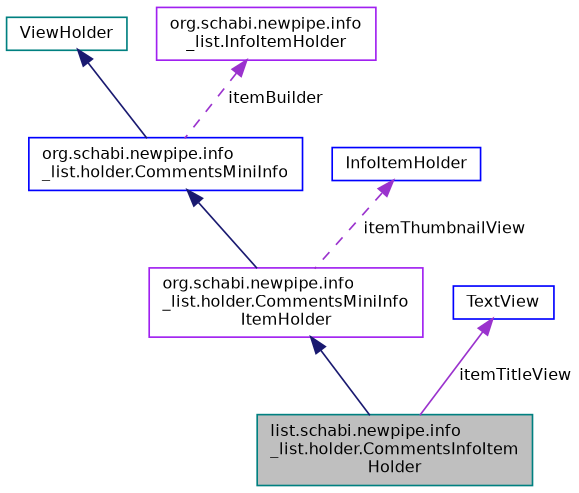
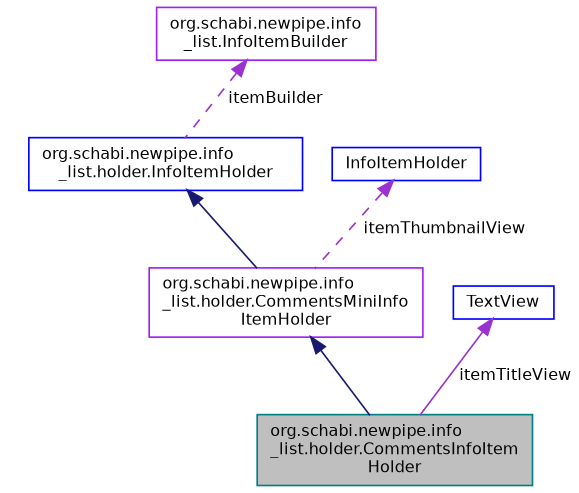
node "ViewHolder": removed
node "org.schabi.newpipe.info _list.InfoItemHolder": label "org.schabi.newpipe.info _list.InfoItemHolder" -> "org.schabi.newpipe.info _list.InfoItemBuilder"
node "org.schabi.newpipe.info _list.holder.CommentsMiniInfo": label "org.schabi.newpipe.info _list.holder.CommentsMiniInfo" -> "org.schabi.newpipe.info _list.holder.InfoItemHolder"
node "list.schabi.newpipe.info _list.holder.CommentsInfoItem Holder": label "list.schabi.newpipe.info _list.holder.CommentsInfoItem Holder" -> "org.schabi.newpipe.info _list.holder.CommentsInfoItem Holder"
